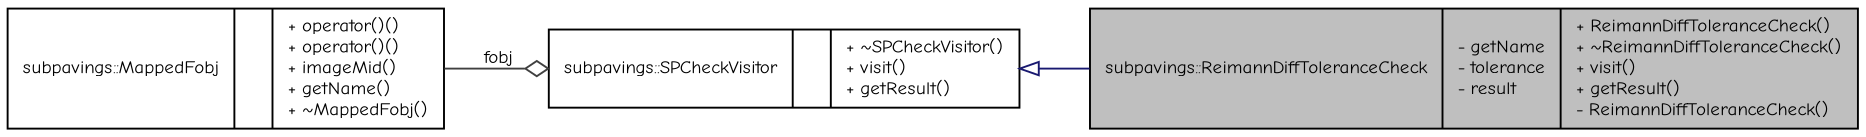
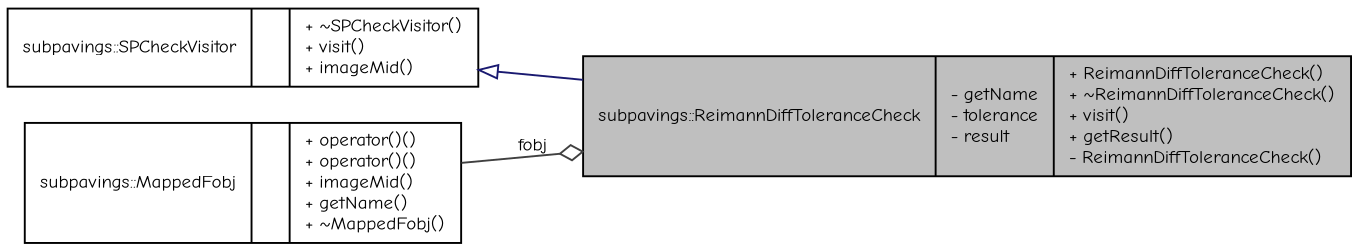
edge "subpavings::MappedFobj" -> "subpavings::SPCheckVisitor": now "subpavings::MappedFobj" -> "subpavings::ReimannDiffToleranceCheck"
node "subpavings::SPCheckVisitor": text "+ getResult()" -> "+ imageMid()"
